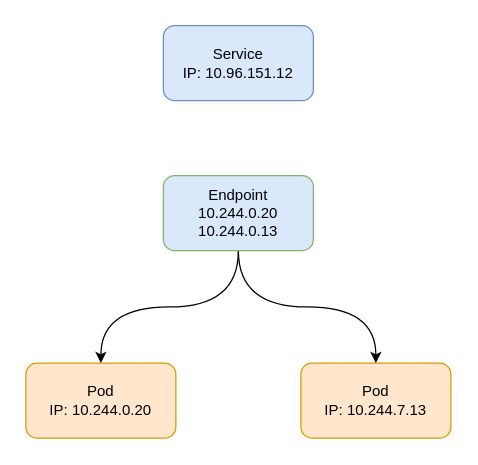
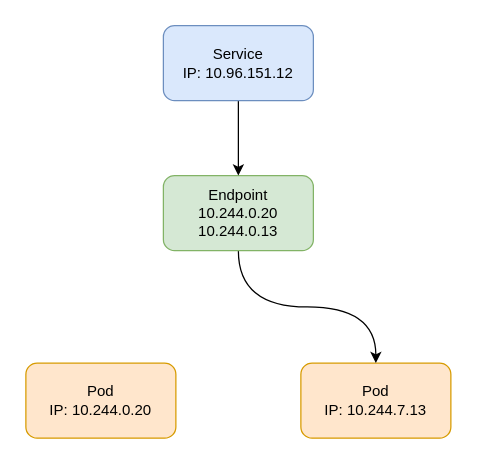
edge "Service IP: 10.96.151.12" -> "Endpoint 10.244.0.20 10.244.0.13": added
node "Endpoint 10.244.0.20 10.244.0.13": fillcolor #dae8fc -> #d5e8d4
edge "Endpoint 10.244.0.20 10.244.0.13" -> "Pod IP: 10.244.0.20": removed
